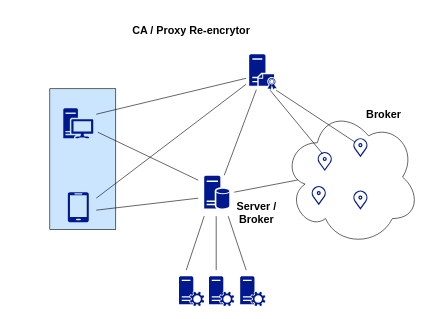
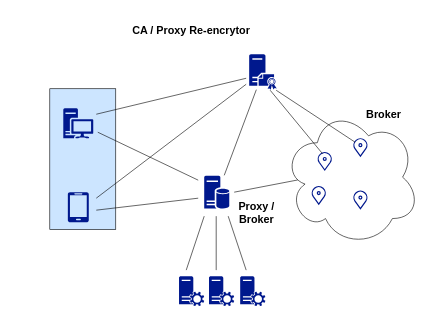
node "Server / Broker": label "Server / Broker" -> "Proxy / Broker"
